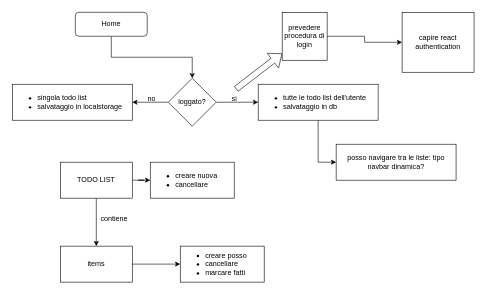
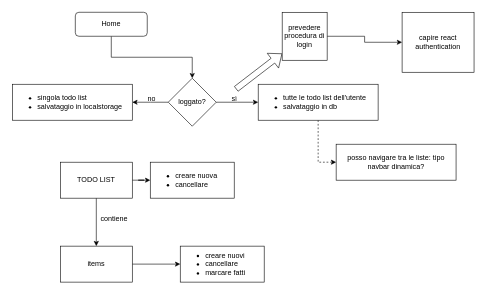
edge "tutte le todo list dell'utente salvataggio in db" -> "posso navigare tra le liste: tipo navbar dinamica?": style solid -> dashed
node "creare posso cancellare marcare fatti": label "creare posso cancellare marcare fatti" -> "creare nuovi cancellare marcare fatti"
